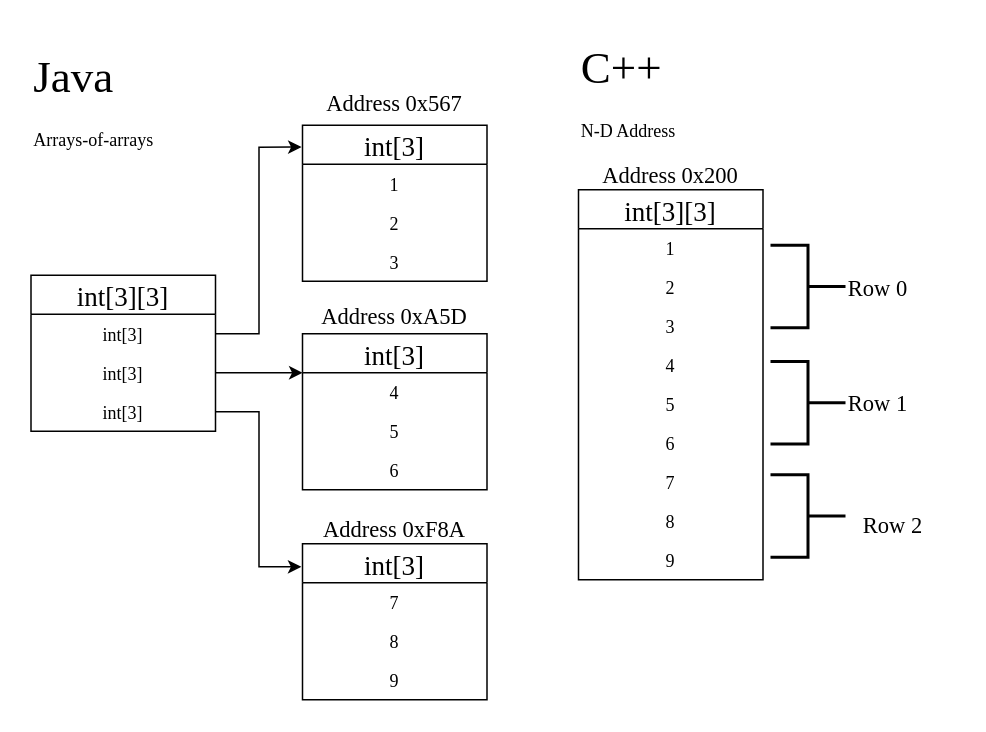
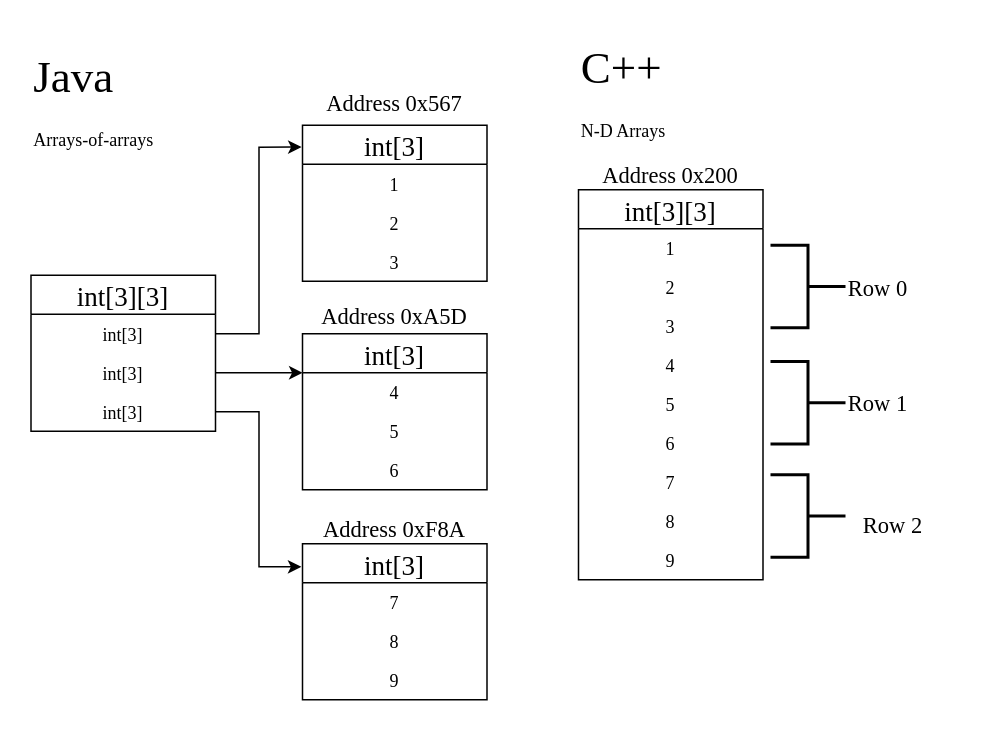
node "C++ N-D Address": label "C++ N-D Address" -> "C++ N-D Arrays"
